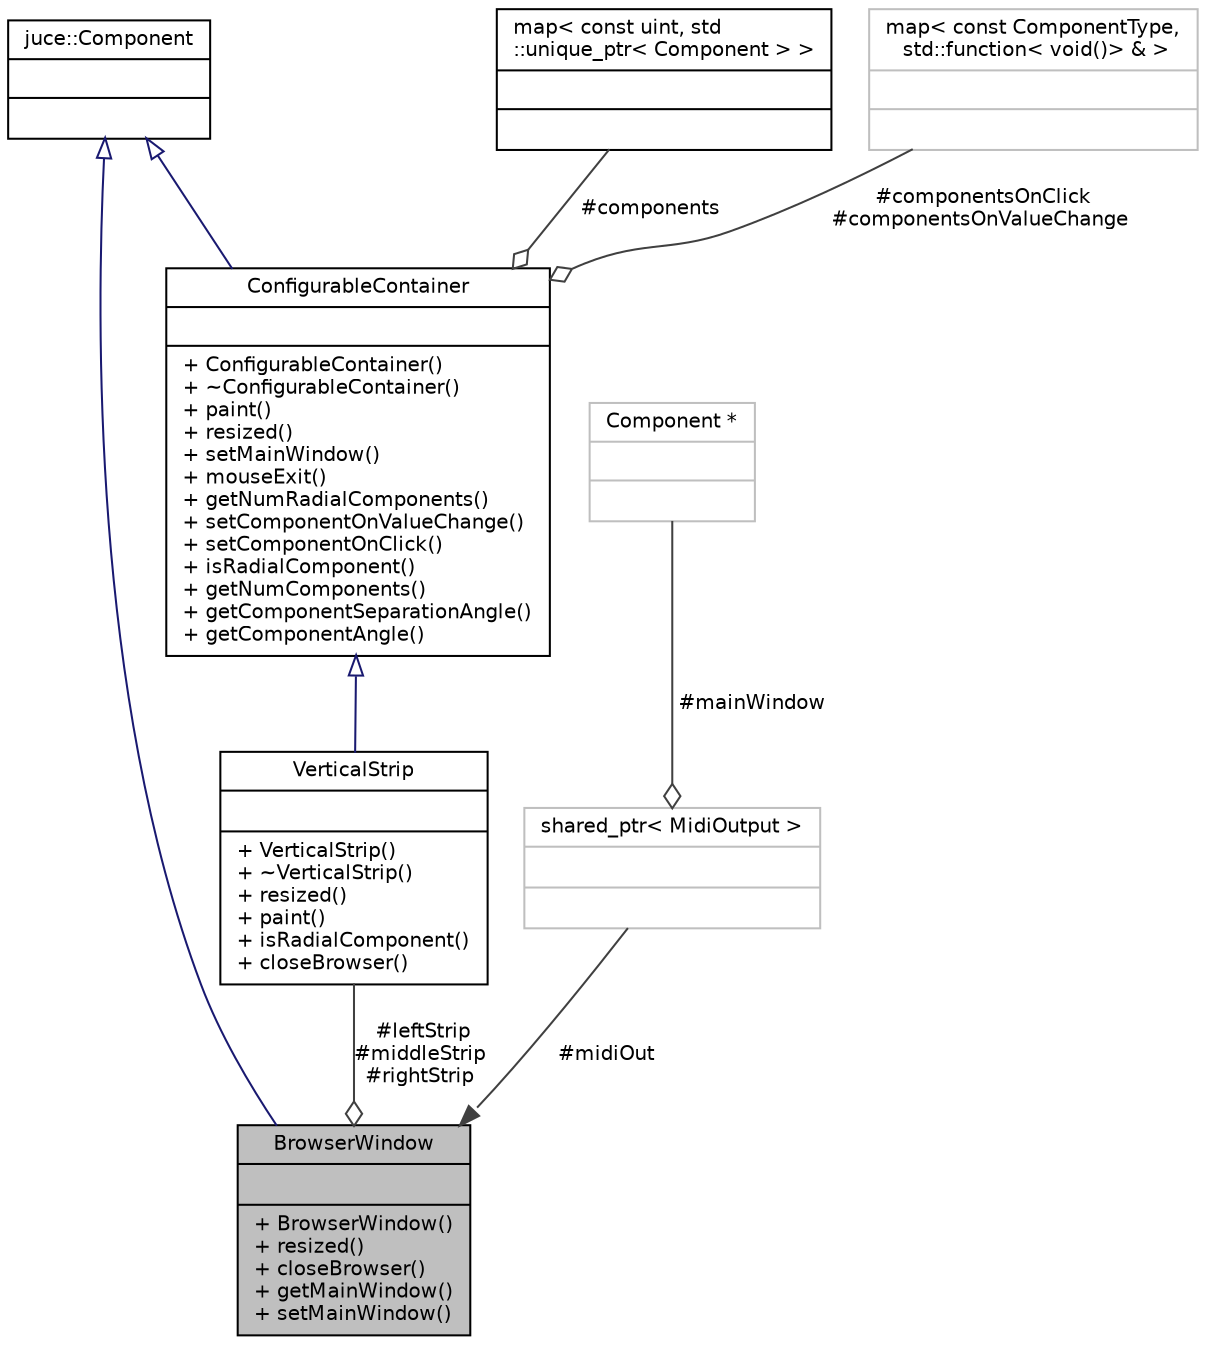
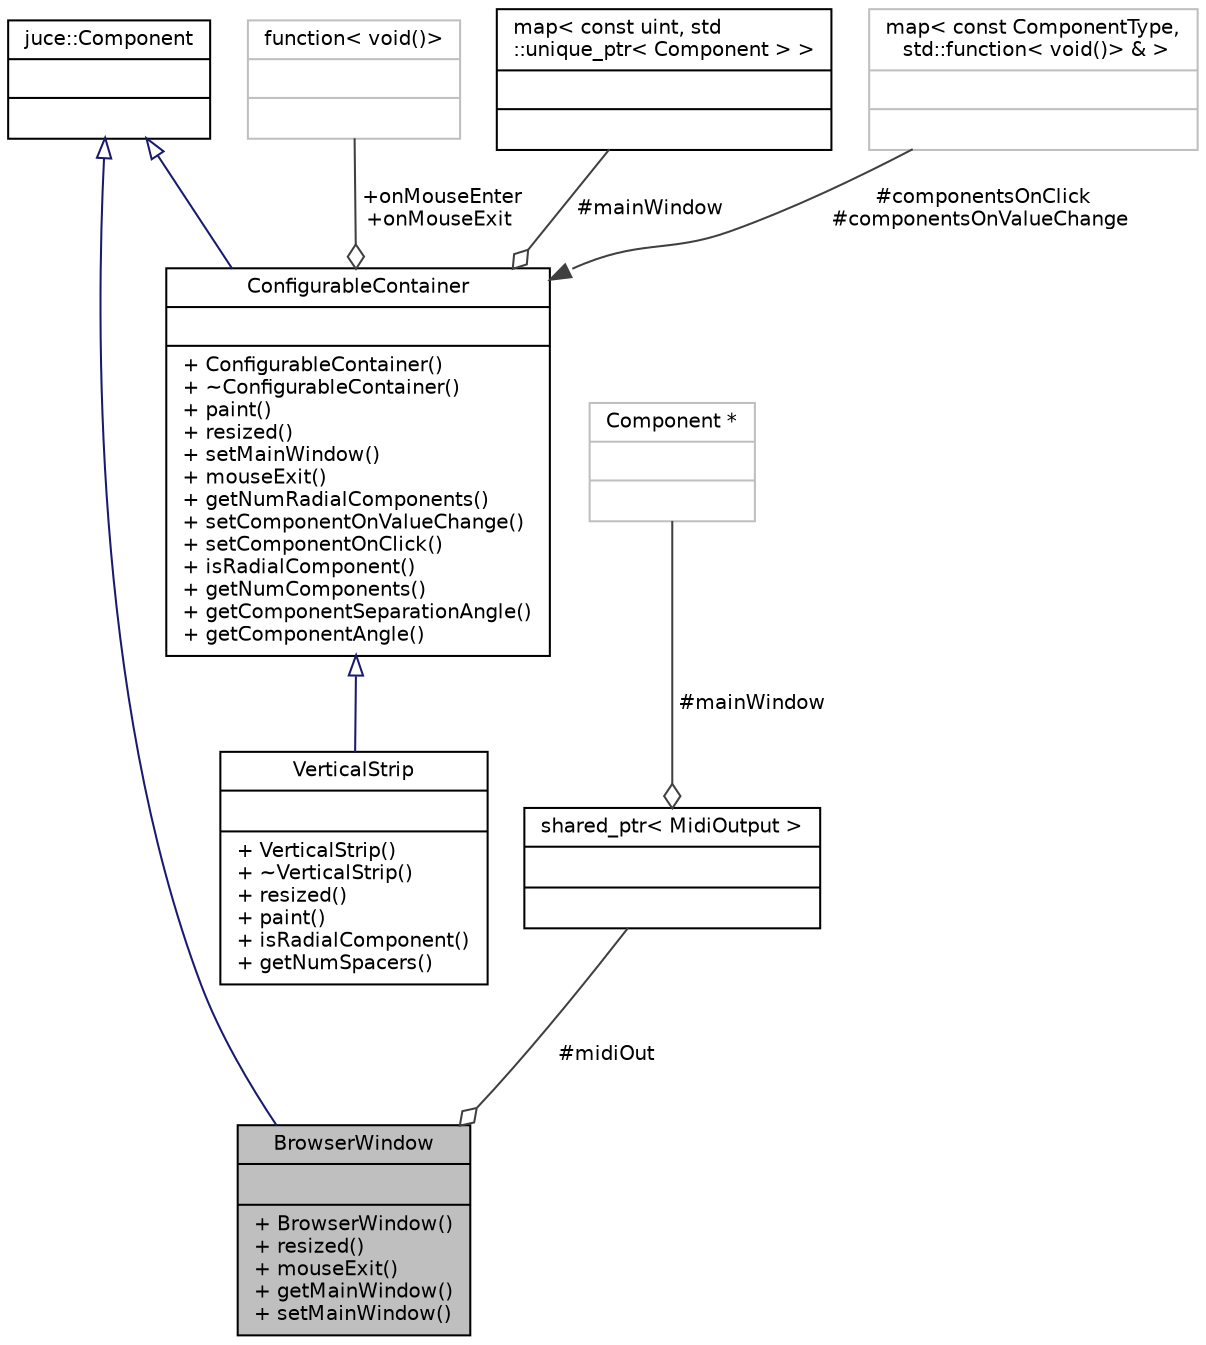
node "function< void()>": added
edge "map< const uint, std" -> "ConfigurableContainer": label " #components" -> " #mainWindow"
edge "map< const ComponentType," -> "ConfigurableContainer": arrowhead odiamond -> normal
node "shared_ptr< MidiOutput >": color grey75 -> black
node "VerticalStrip": text "+ closeBrowser()" -> "+ getNumSpacers()"
edge "shared_ptr< MidiOutput >" -> "BrowserWindow": arrowhead normal -> odiamond
edge "VerticalStrip" -> "BrowserWindow": removed, label "#leftStrip #middleStrip #rightStrip"
node "BrowserWindow": text "+ closeBrowser()" -> "+ mouseExit()"
